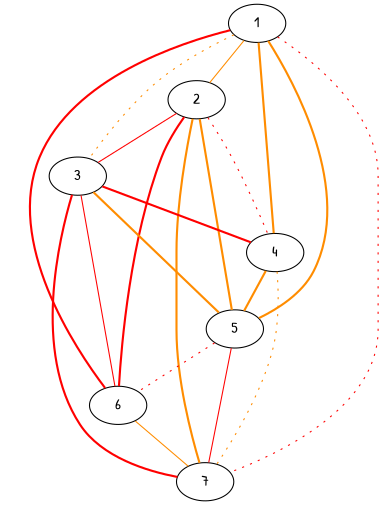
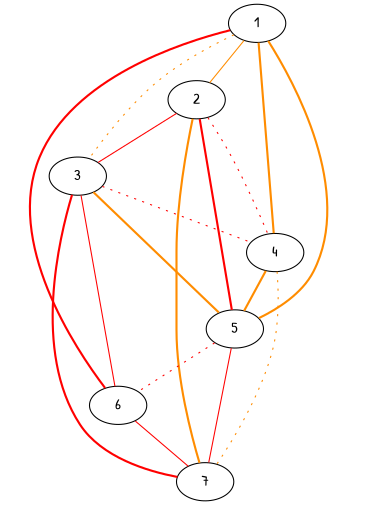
edge "3" -- "4": style bold -> dotted
edge "2" -- "5": color darkorange -> red
edge "2" -- "6": removed
edge "1" -- "7": removed
edge "6" -- "7": color darkorange -> red
